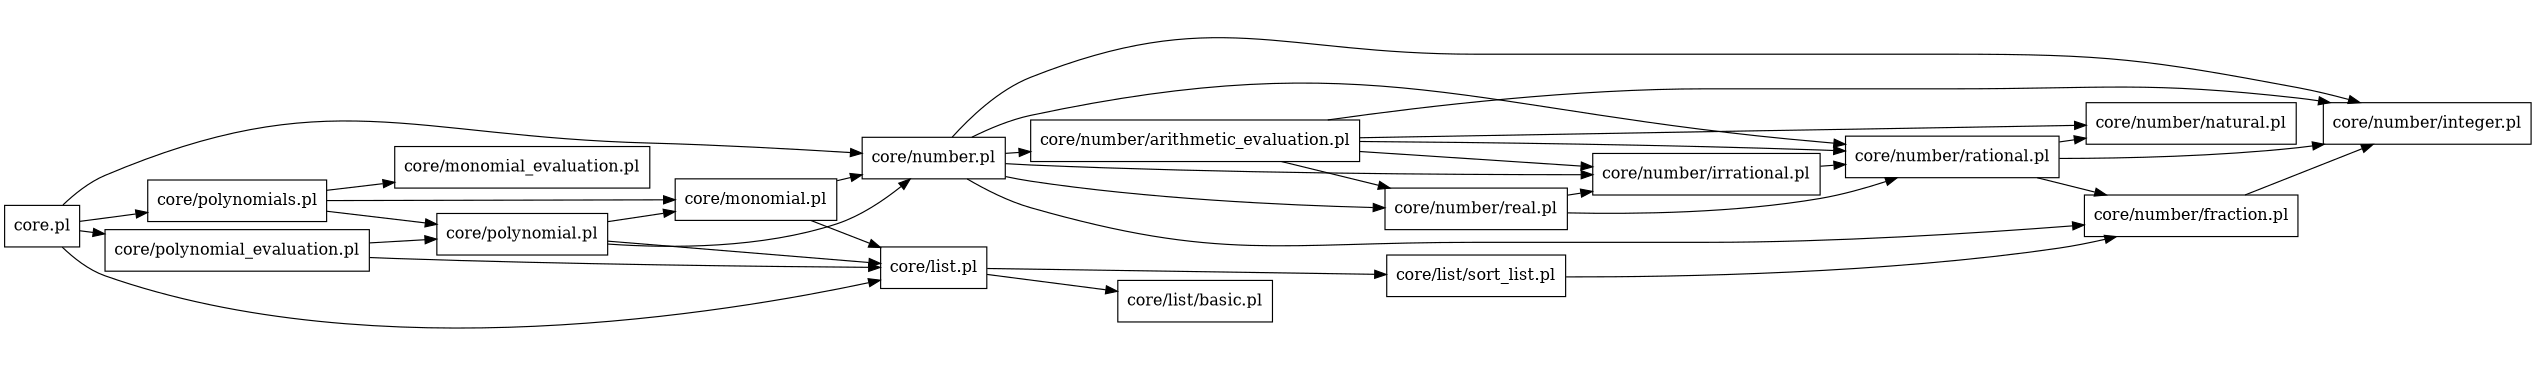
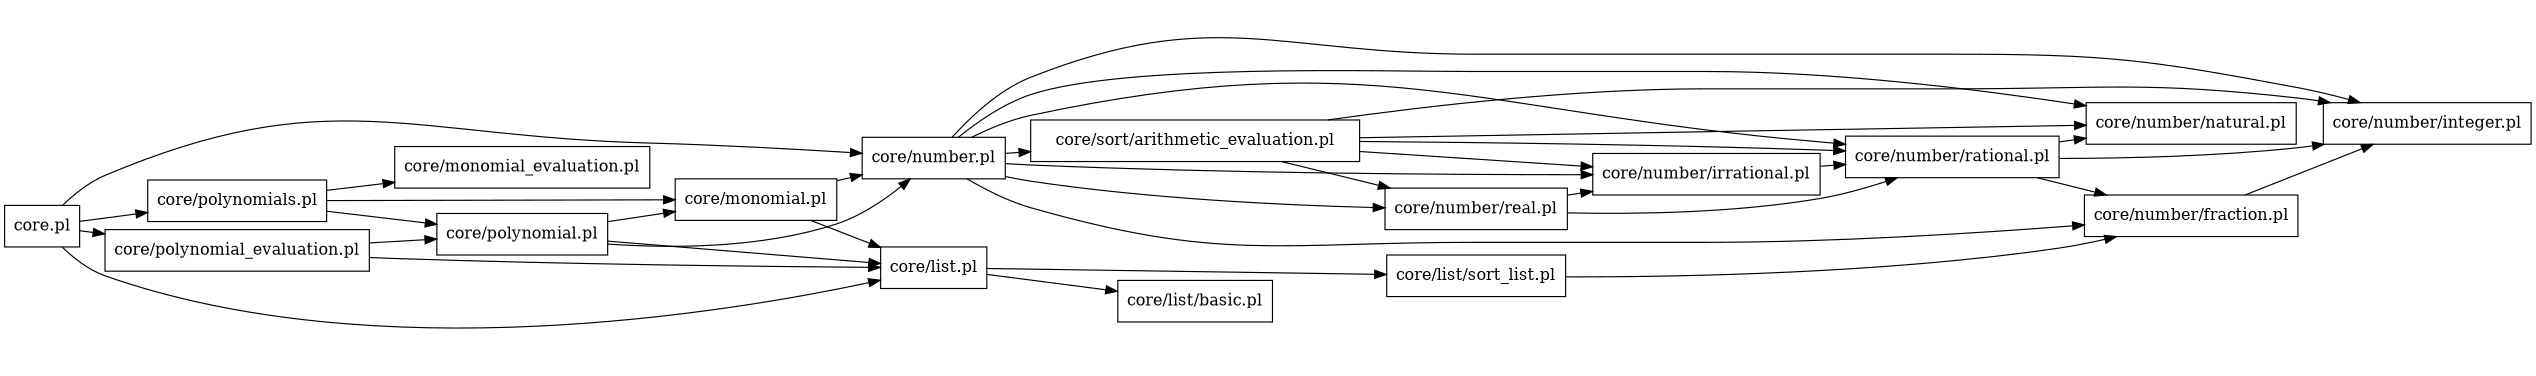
edge "core/number.pl" -> "core/number/natural.pl": added
node "core/number/arithmetic_evaluation.pl": label "core/number/arithmetic_evaluation.pl" -> "core/sort/arithmetic_evaluation.pl"
